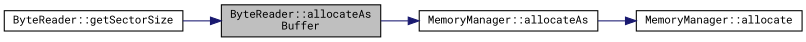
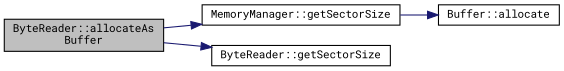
edge "ByteReader::getSectorSize" -> "ByteReader::allocateAs Buffer": reversed
node "MemoryManager::allocateAs": label "MemoryManager::allocateAs" -> "MemoryManager::getSectorSize"
node "MemoryManager::allocate": label "MemoryManager::allocate" -> "Buffer::allocate"
